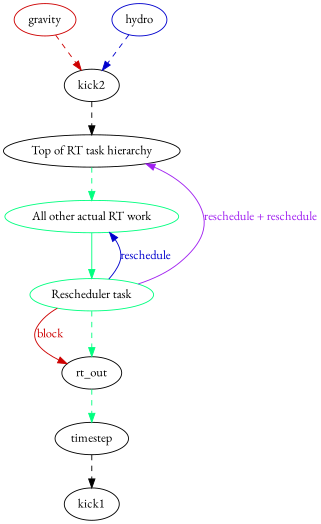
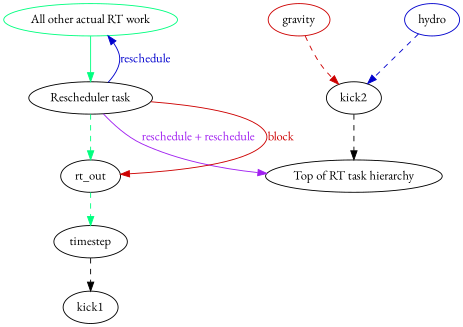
edge "Top of RT task hierarchy" -> "All other actual RT work": removed
node "Rescheduler task": color springgreen -> black
